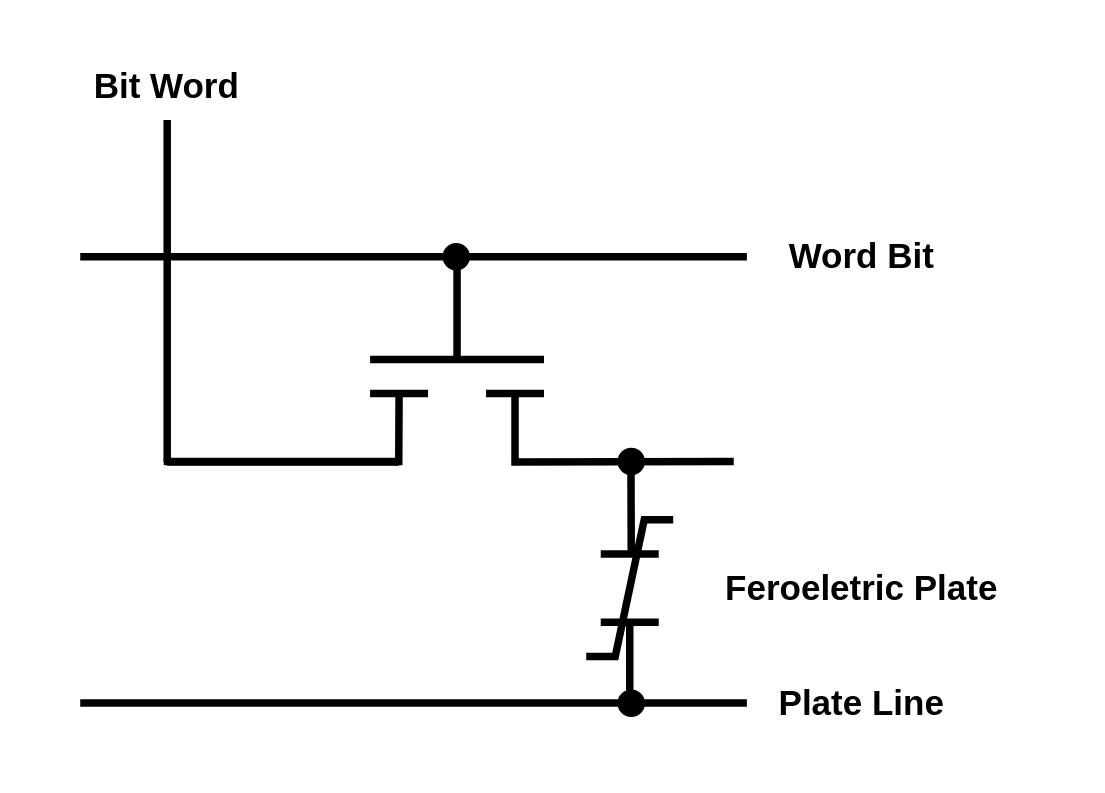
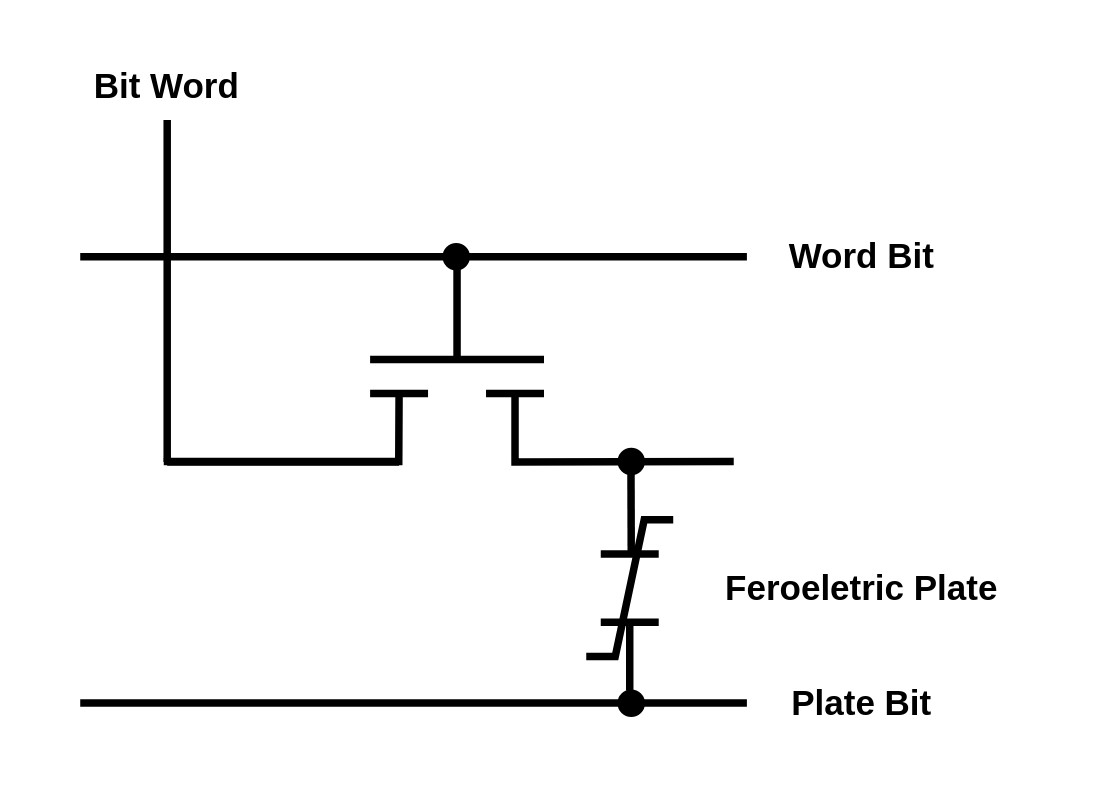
node "Plate Line": label "Plate Line" -> "Plate Bit"
